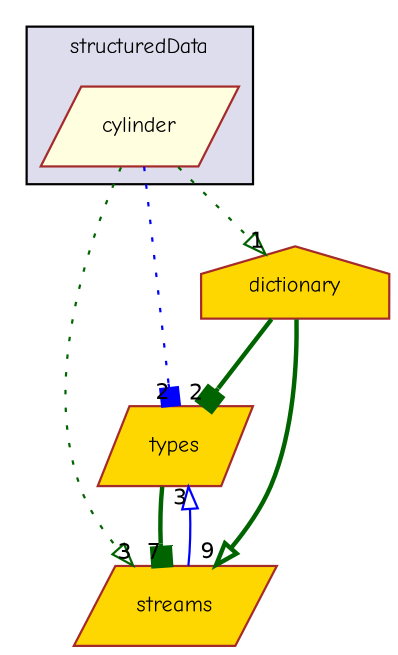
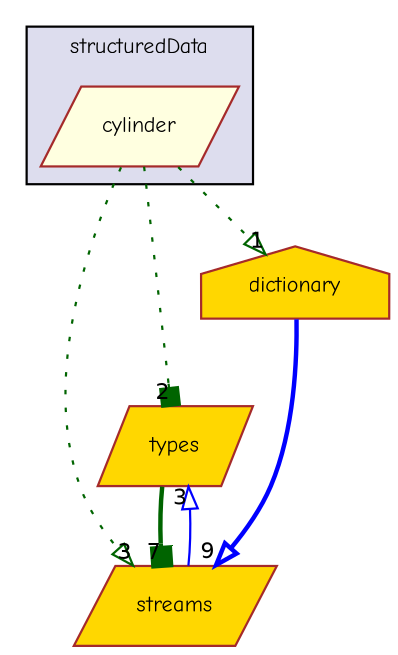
edge "cylinder" -> "types": color blue -> darkgreen
edge "dictionary" -> "types": removed
edge "dictionary" -> "streams": color darkgreen -> blue
